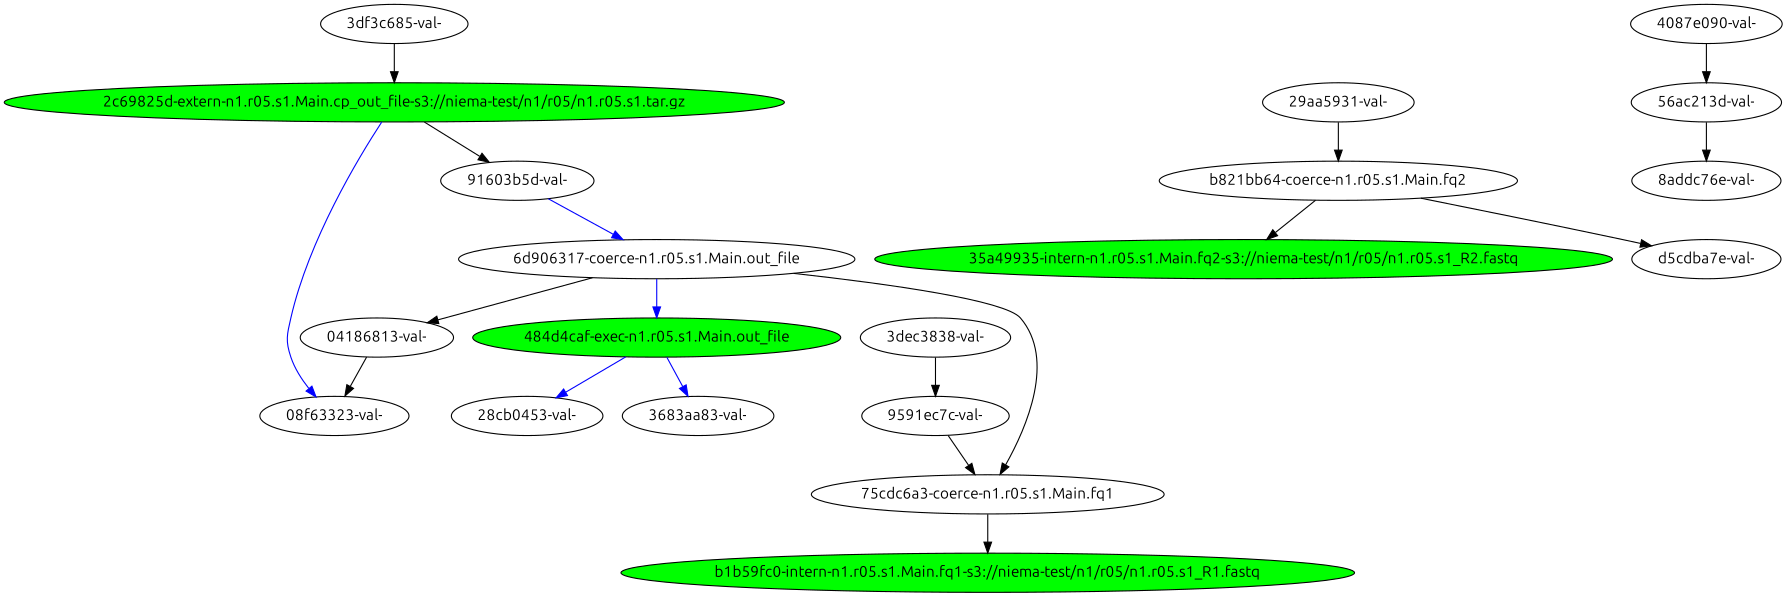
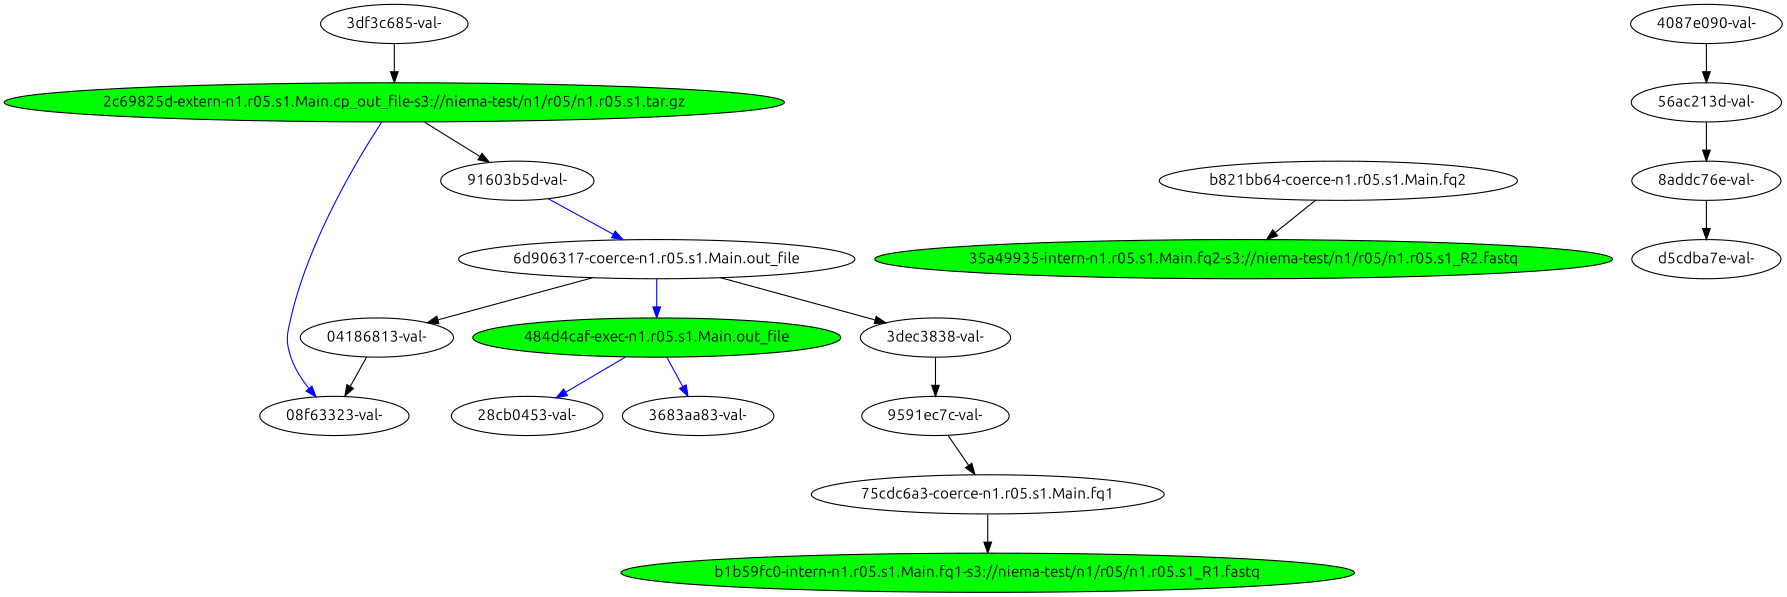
node "29aa5931-val-": removed
edge "b821bb64-coerce-n1.r05.s1.Main.fq2" -> "d5cdba7e-val-": now "8addc76e-val-" -> "d5cdba7e-val-"
edge "6d906317-coerce-n1.r05.s1.Main.out_file" -> "75cdc6a3-coerce-n1.r05.s1.Main.fq1": now "6d906317-coerce-n1.r05.s1.Main.out_file" -> "3dec3838-val-"
